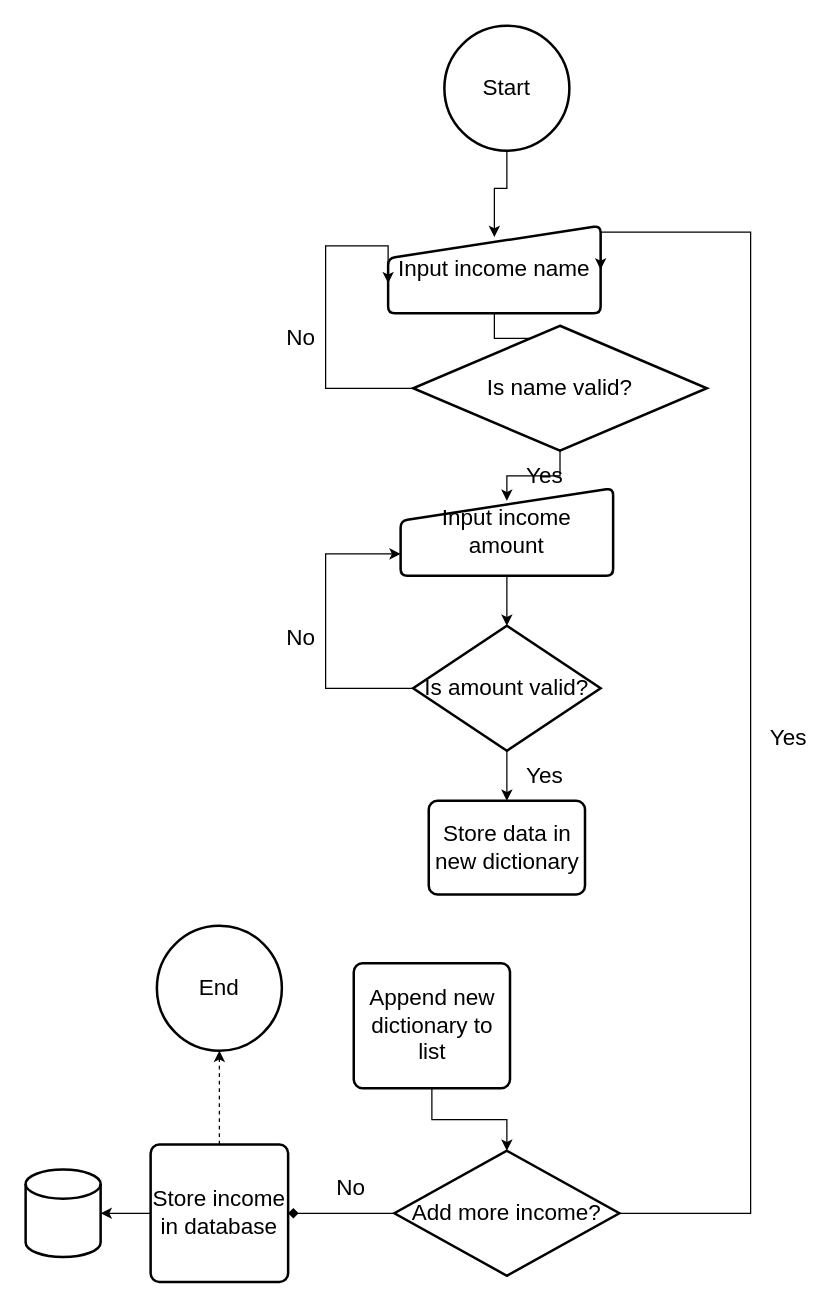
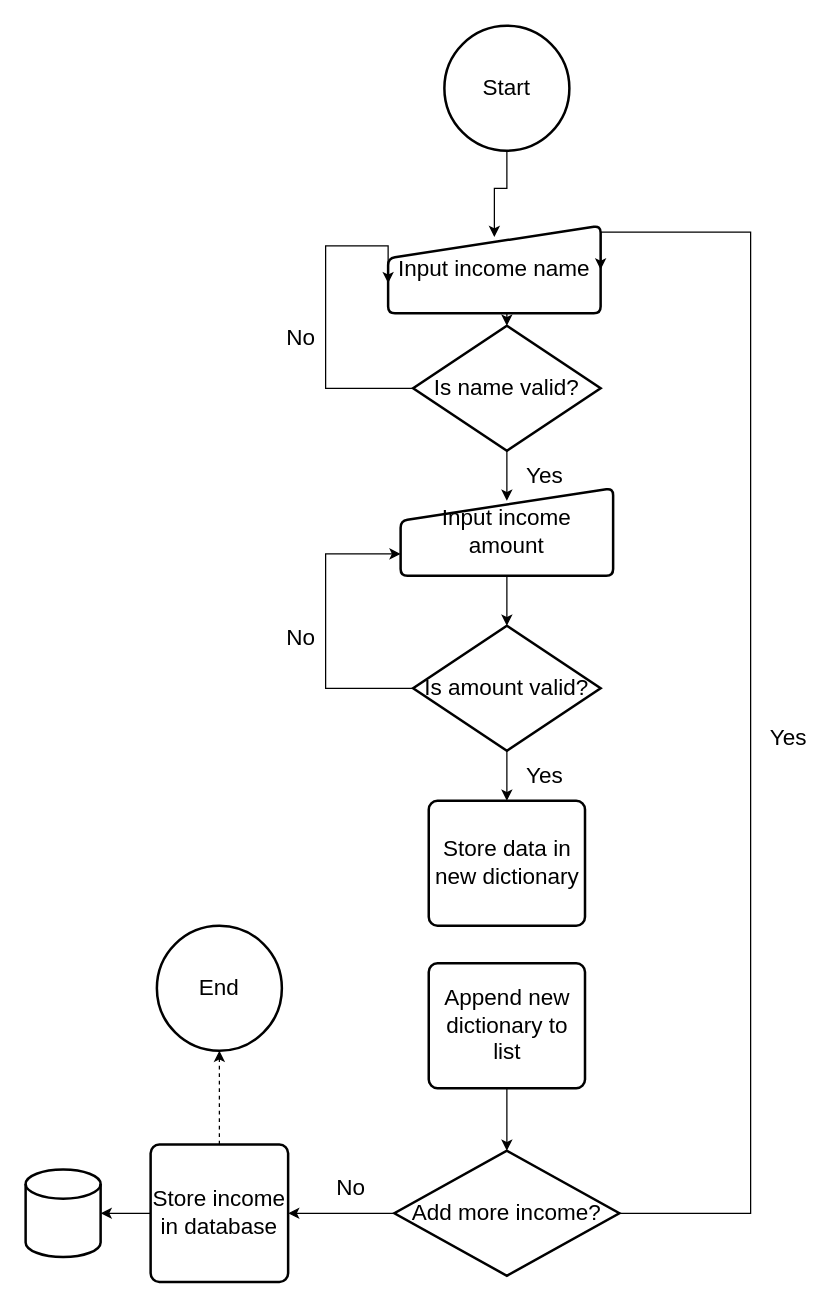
node "Is name valid?": size 294x125 -> 188x125
node "Store data in new dictionary": size 156x94 -> 156x125
node "Append new dictionary to list": moved (432, 1026) -> (507, 1026)
edge "Add more income?" -> "Store income in database": arrowhead diamond -> classic
